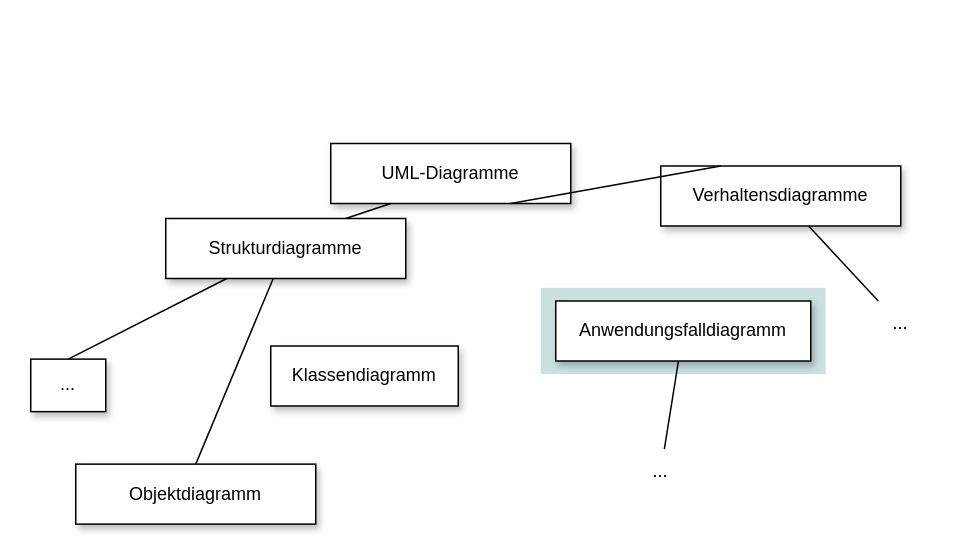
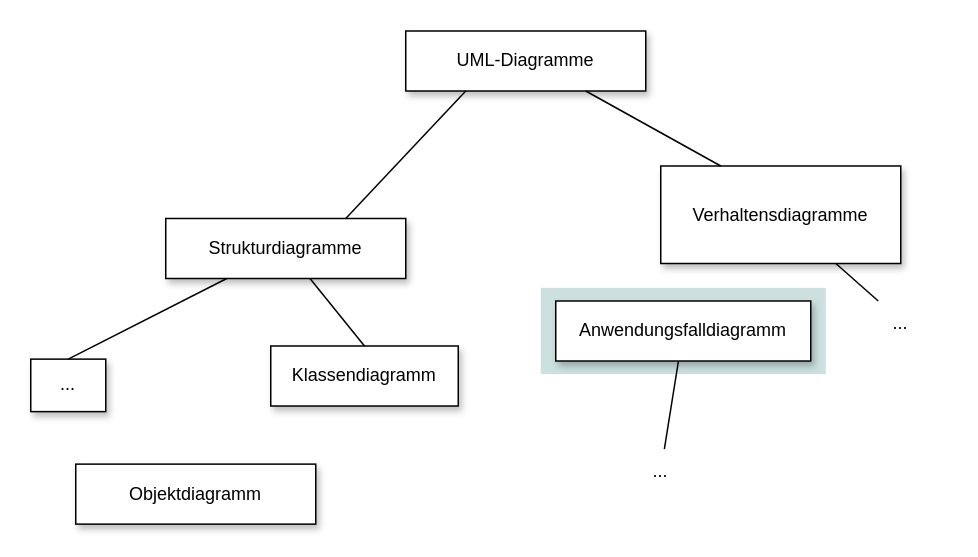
node "UML-Diagramme": moved (451, 173) -> (526, 61)
node "Verhaltensdiagramme": size 240x60 -> 240x98
edge "Strukturdiagramme" -- "Klassendiagramm": added
edge "Strukturdiagramme" -- "Objektdiagramm": removed
